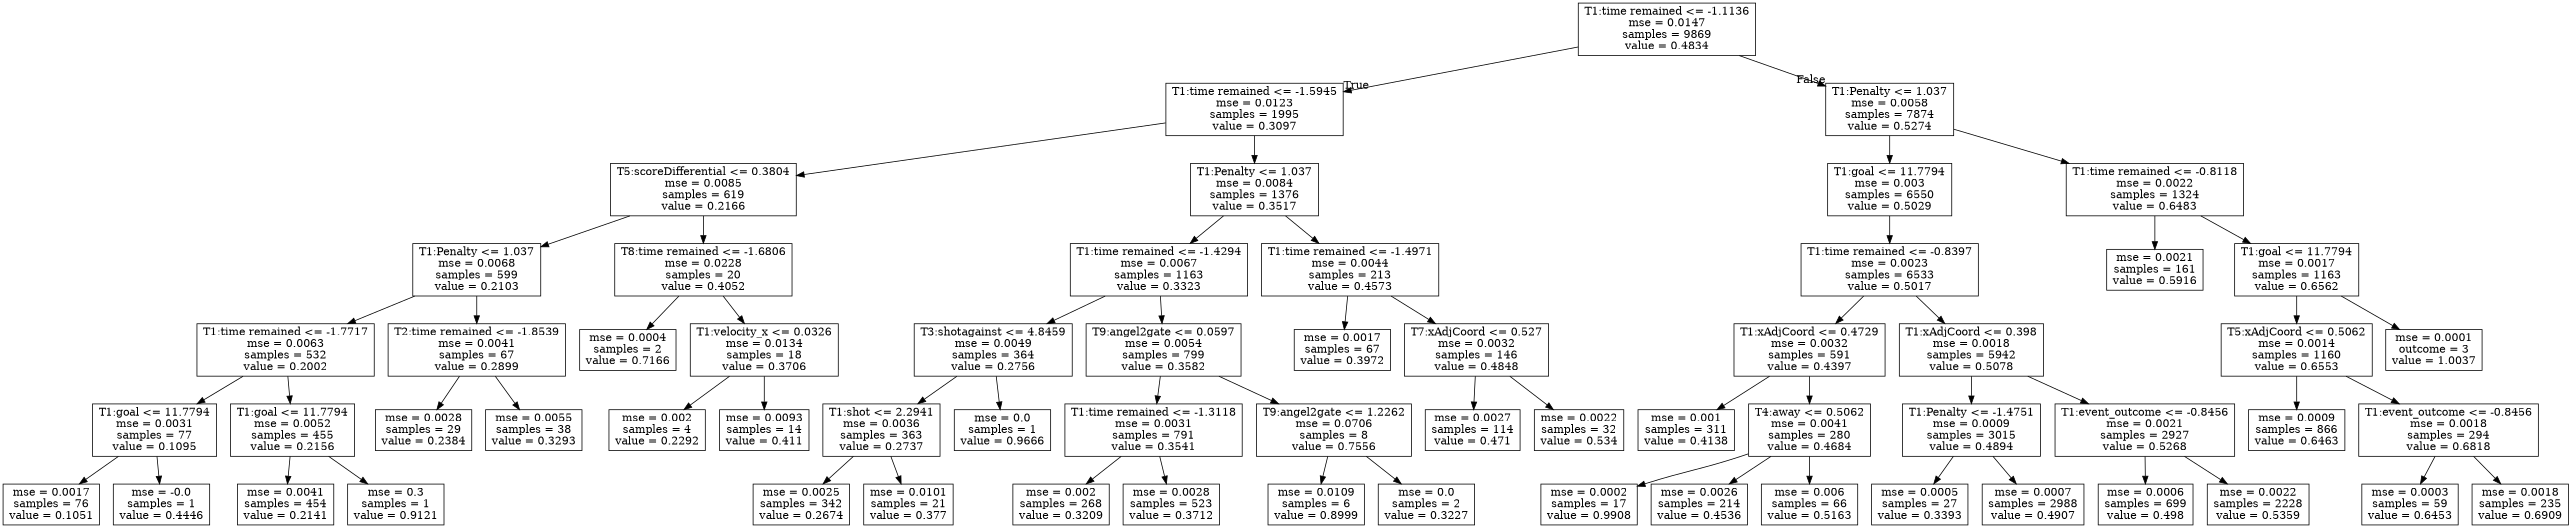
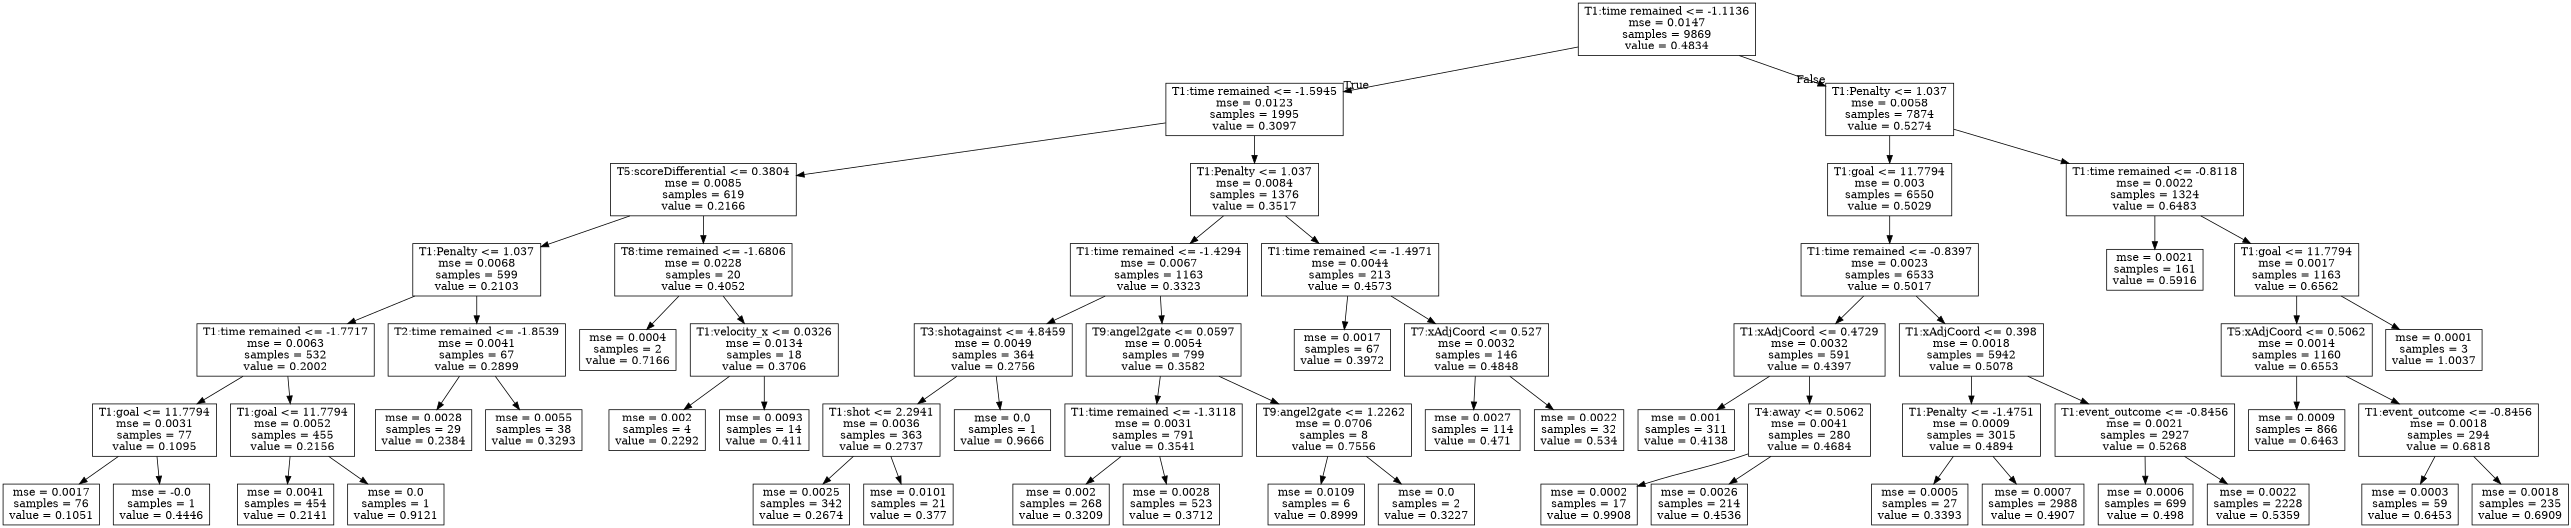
node "mse = 0.0001 outcome = 3 value = 1.0037": label "mse = 0.0001 outcome = 3 value = 1.0037" -> "mse = 0.0001 samples = 3 value = 1.0037"
node "mse = 0.3 samples = 1 value = 0.9121": label "mse = 0.3 samples = 1 value = 0.9121" -> "mse = 0.0 samples = 1 value = 0.9121"
node "mse = 0.006 samples = 66 value = 0.5163": removed
